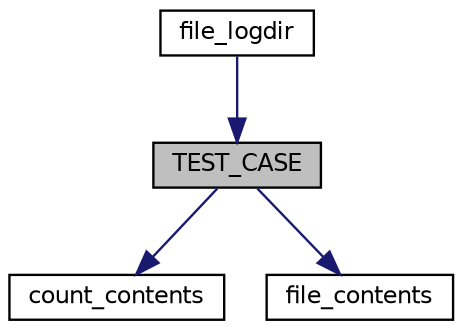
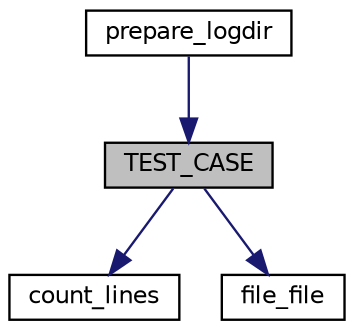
node "file_logdir": label "file_logdir" -> "prepare_logdir"
node "count_contents": label "count_contents" -> "count_lines"
node "file_contents": label "file_contents" -> "file_file"
